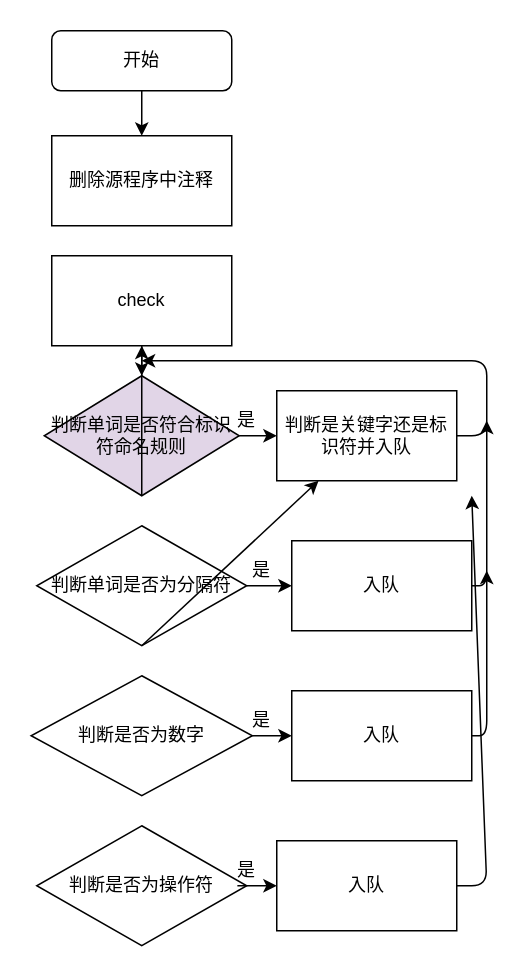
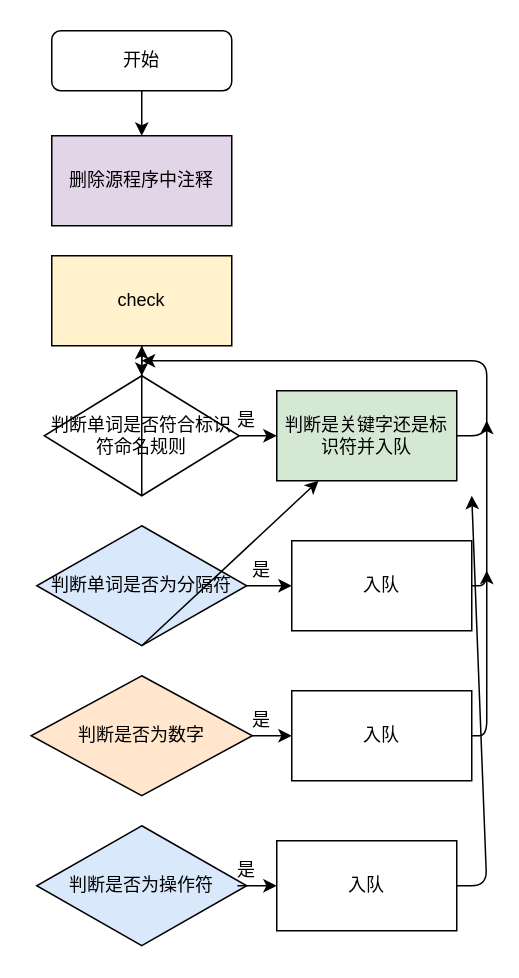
node "删除源程序中注释": fillcolor #ffffff -> #e1d5e7
node "check": fillcolor #ffffff -> #fff2cc
node "判断单词是否符合标识符命名规则": fillcolor #e1d5e7 -> #ffffff
node "判断是关键字还是标识符并入队": fillcolor #ffffff -> #d5e8d4
node "判断单词是否为分隔符": fillcolor #ffffff -> #dae8fc
node "判断是否为数字": fillcolor #ffffff -> #ffe6cc
node "判断是否为操作符": fillcolor #ffffff -> #dae8fc
